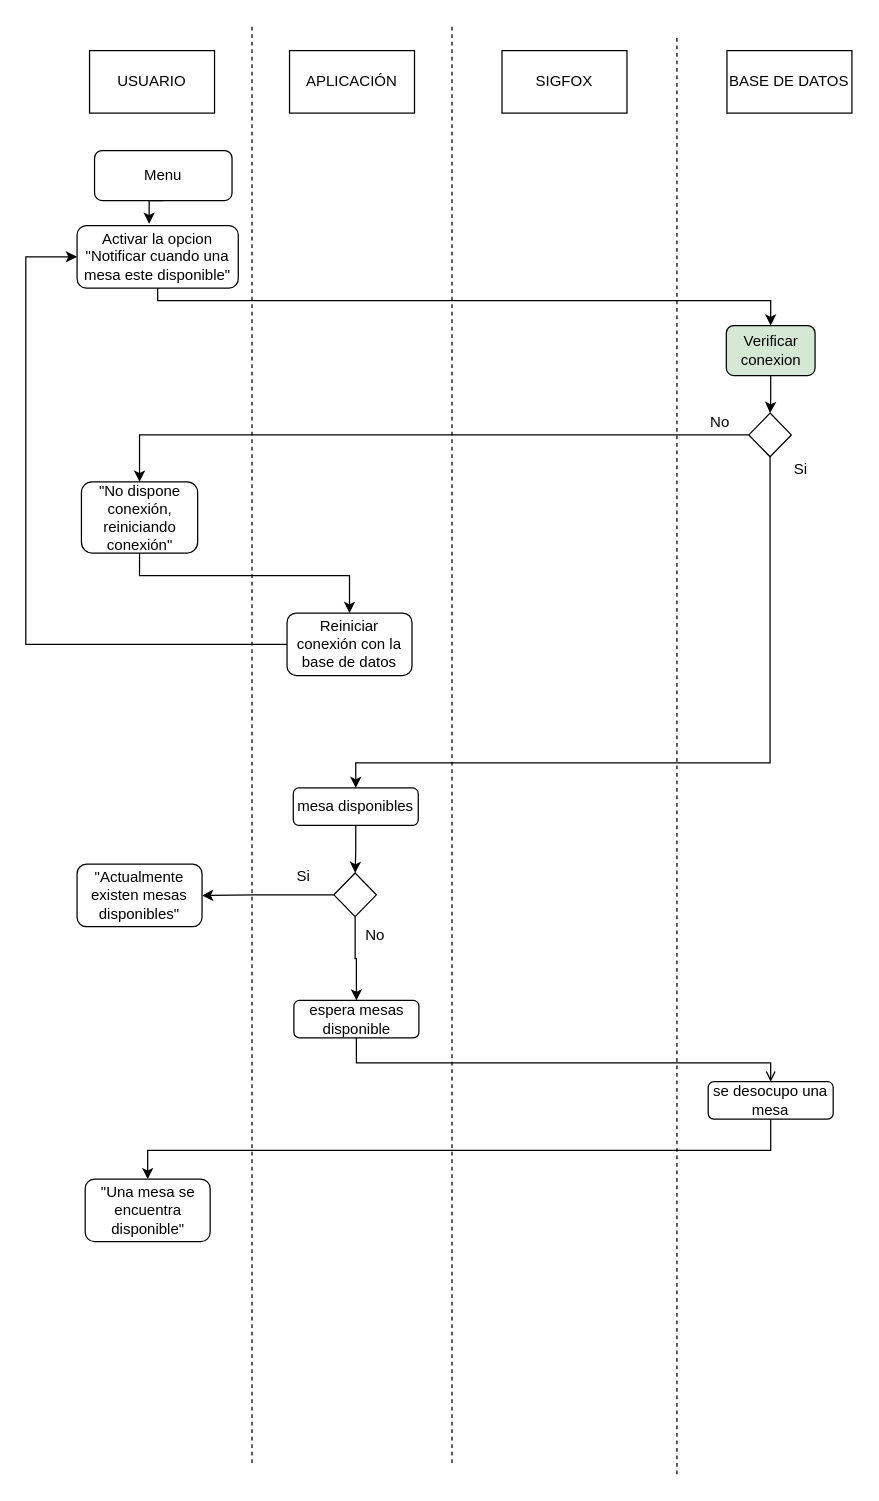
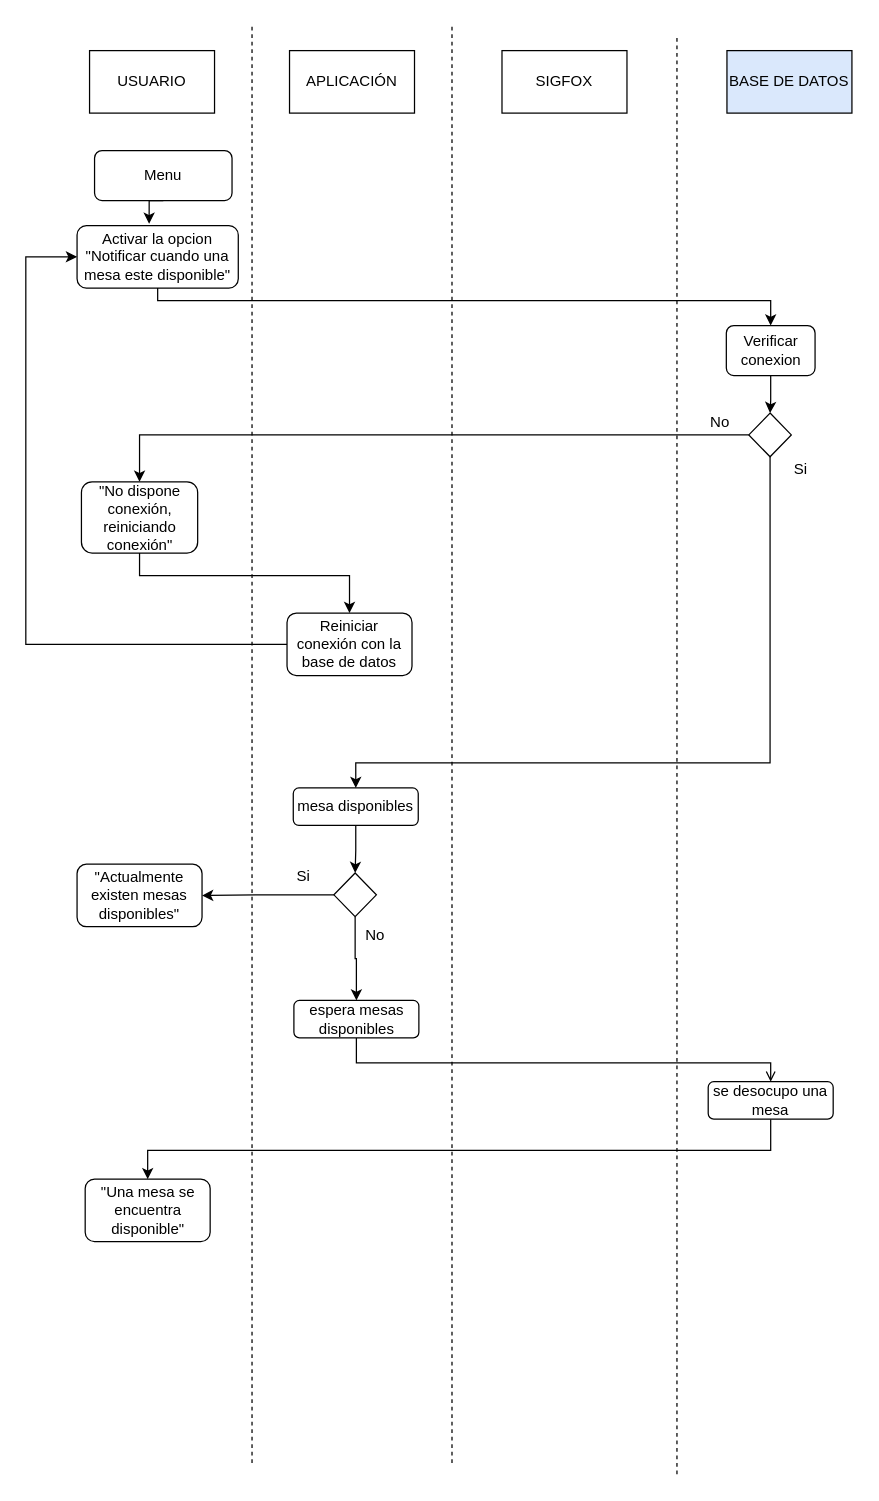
node "BASE DE DATOS": fillcolor #ffffff -> #dae8fc
node "Verificar conexion": fillcolor #d5e8d4 -> #ffffff
node "espera mesas disponible": label "espera mesas disponible" -> "espera mesas disponibles"
